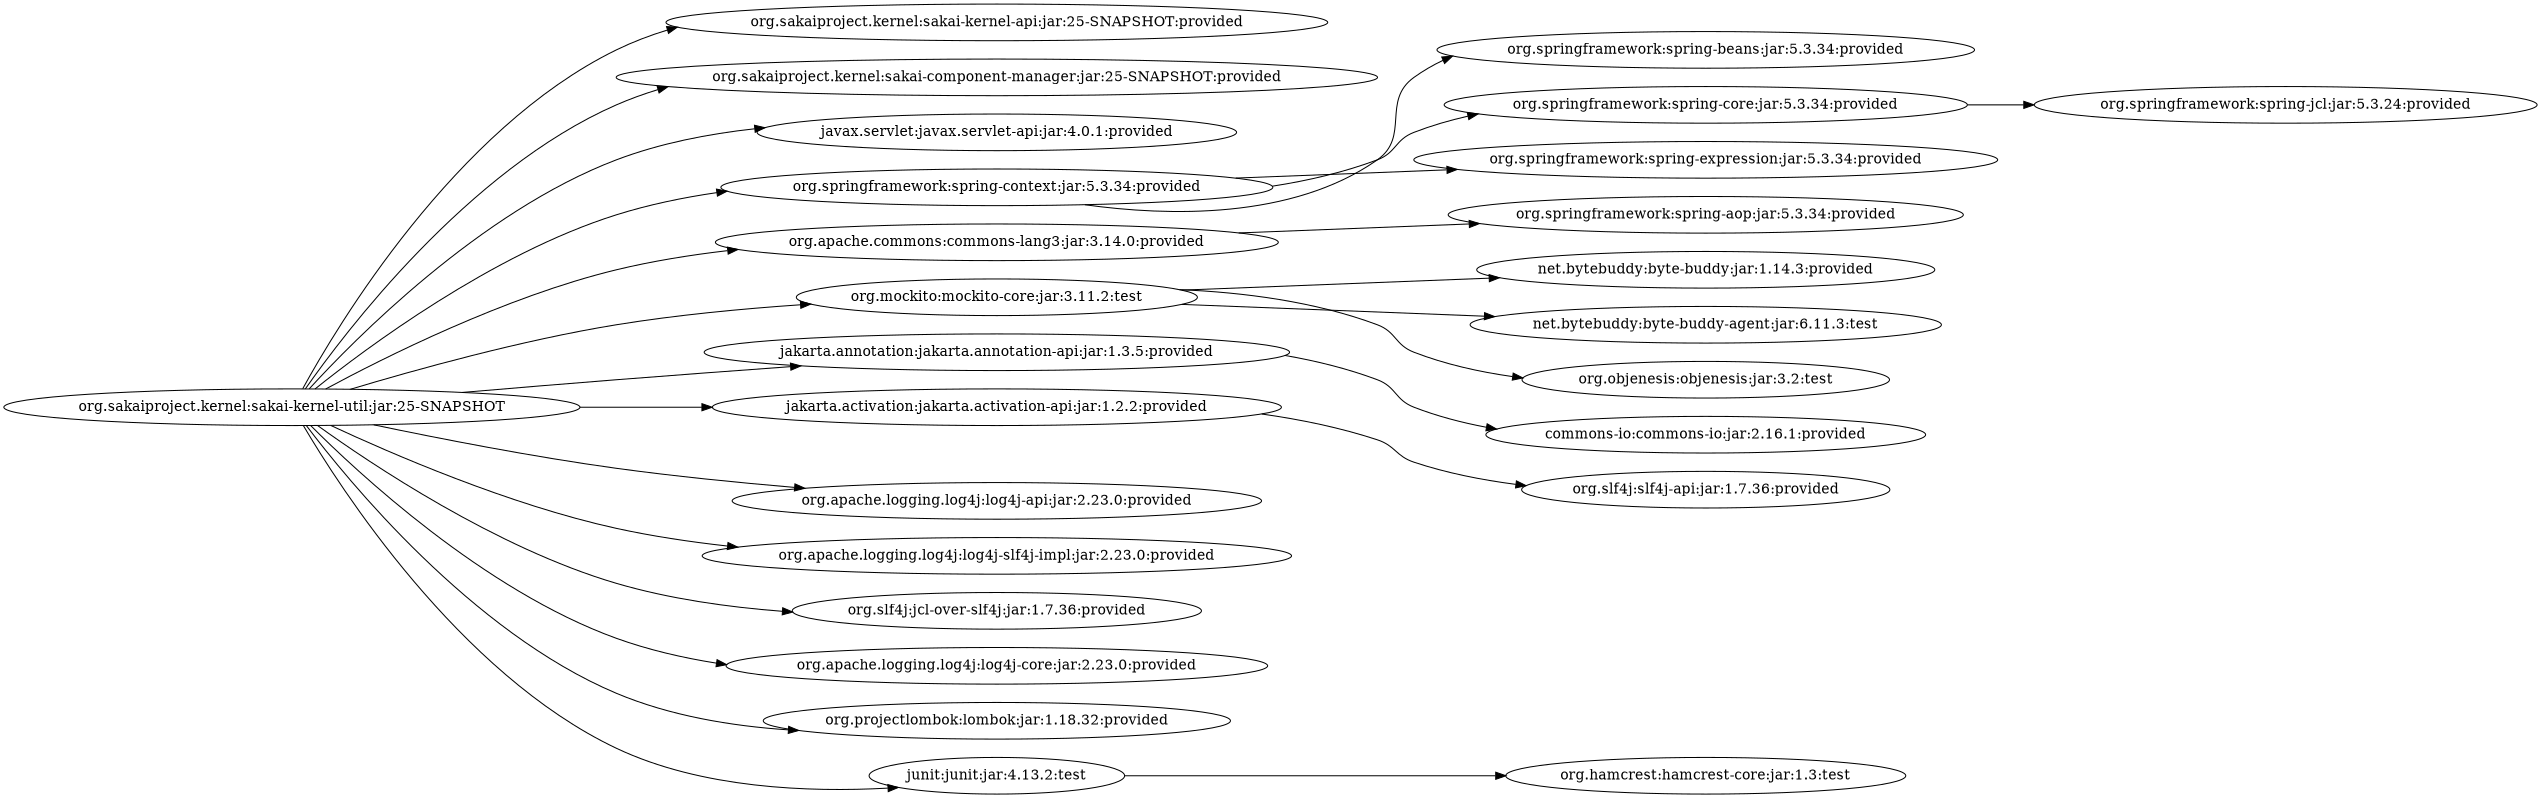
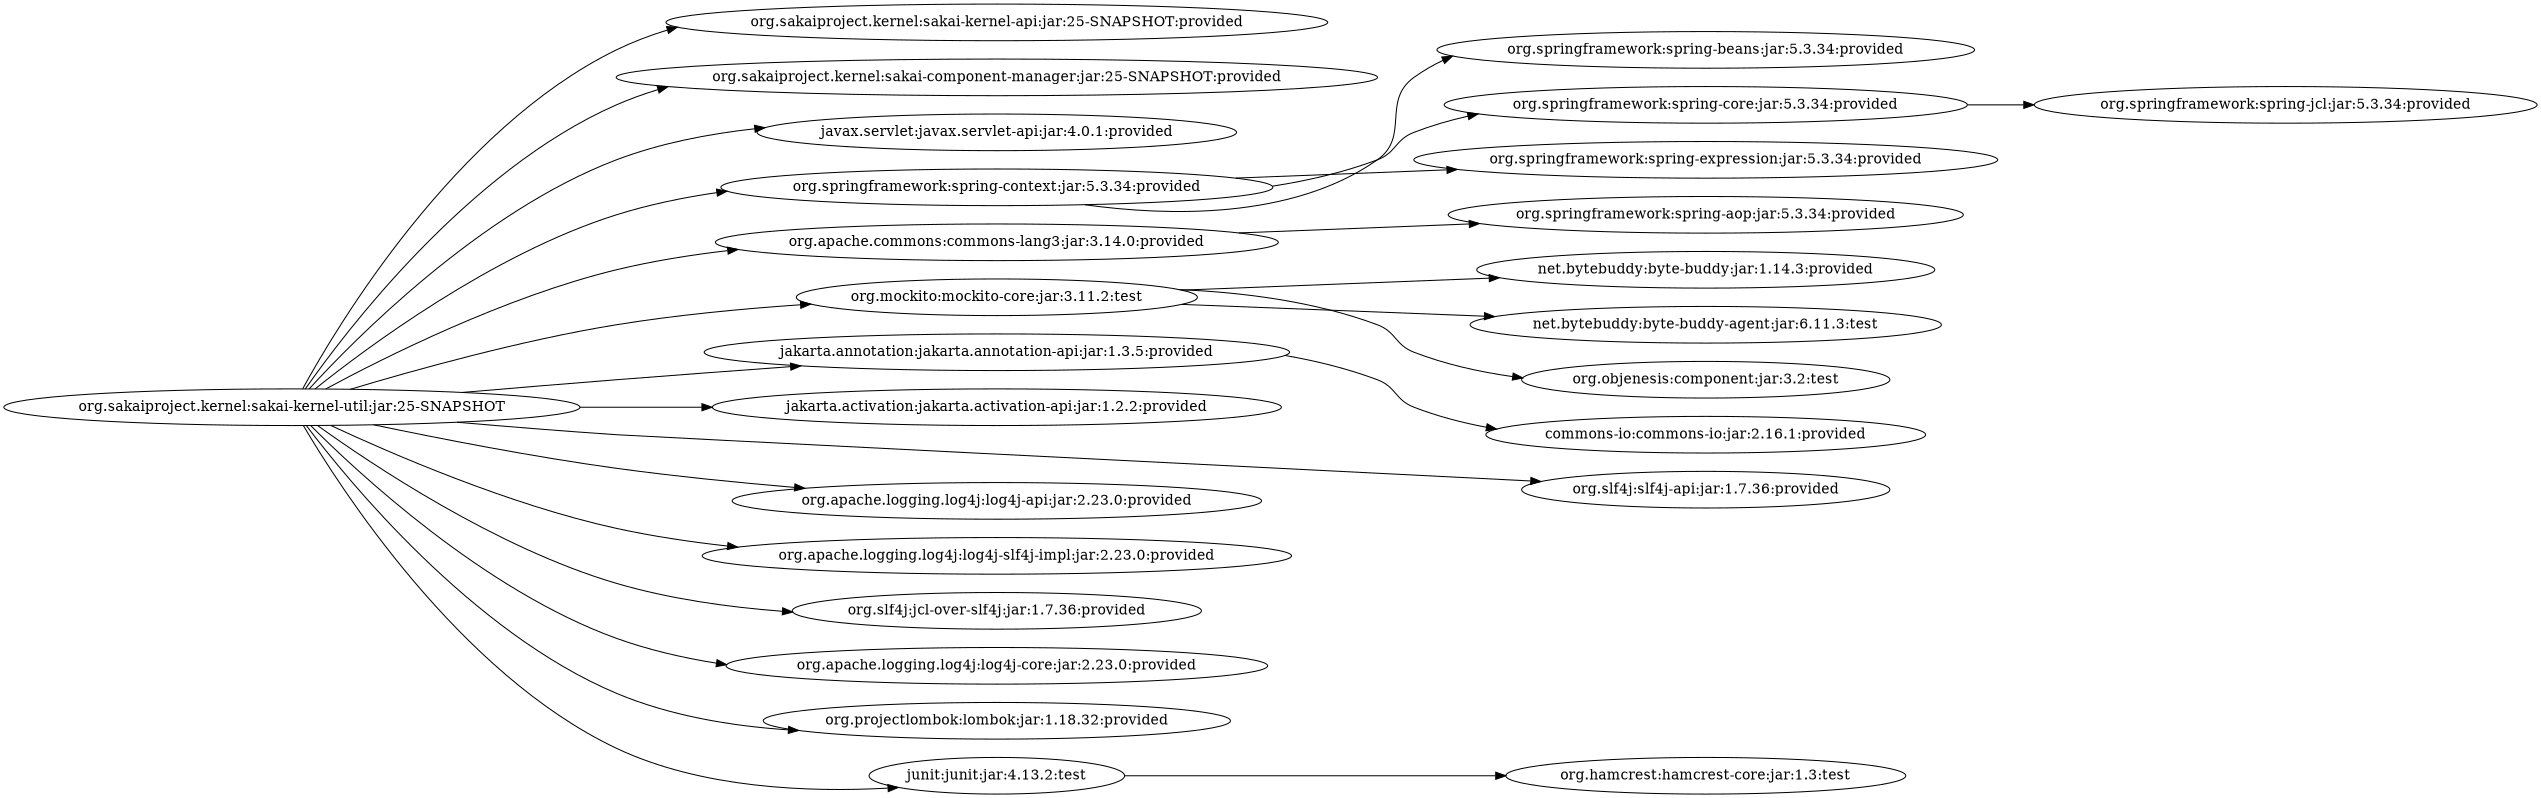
node "org.springframework:spring-jcl:jar:5.3.24:provided": label "org.springframework:spring-jcl:jar:5.3.24:provided" -> "org.springframework:spring-jcl:jar:5.3.34:provided"
node "org.objenesis:objenesis:jar:3.2:test": label "org.objenesis:objenesis:jar:3.2:test" -> "org.objenesis:component:jar:3.2:test"
edge "jakarta.activation:jakarta.activation-api:jar:1.2.2:provided" -> "org.slf4j:slf4j-api:jar:1.7.36:provided": now "org.sakaiproject.kernel:sakai-kernel-util:jar:25-SNAPSHOT" -> "org.slf4j:slf4j-api:jar:1.7.36:provided"
